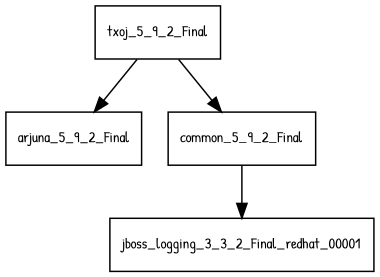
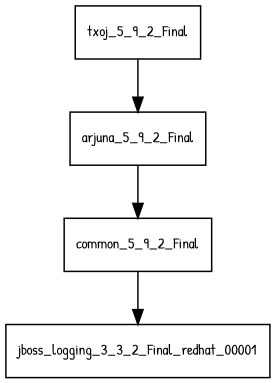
edge "txoj_5_9_2_Final" -> "common_5_9_2_Final": now "arjuna_5_9_2_Final" -> "common_5_9_2_Final"
